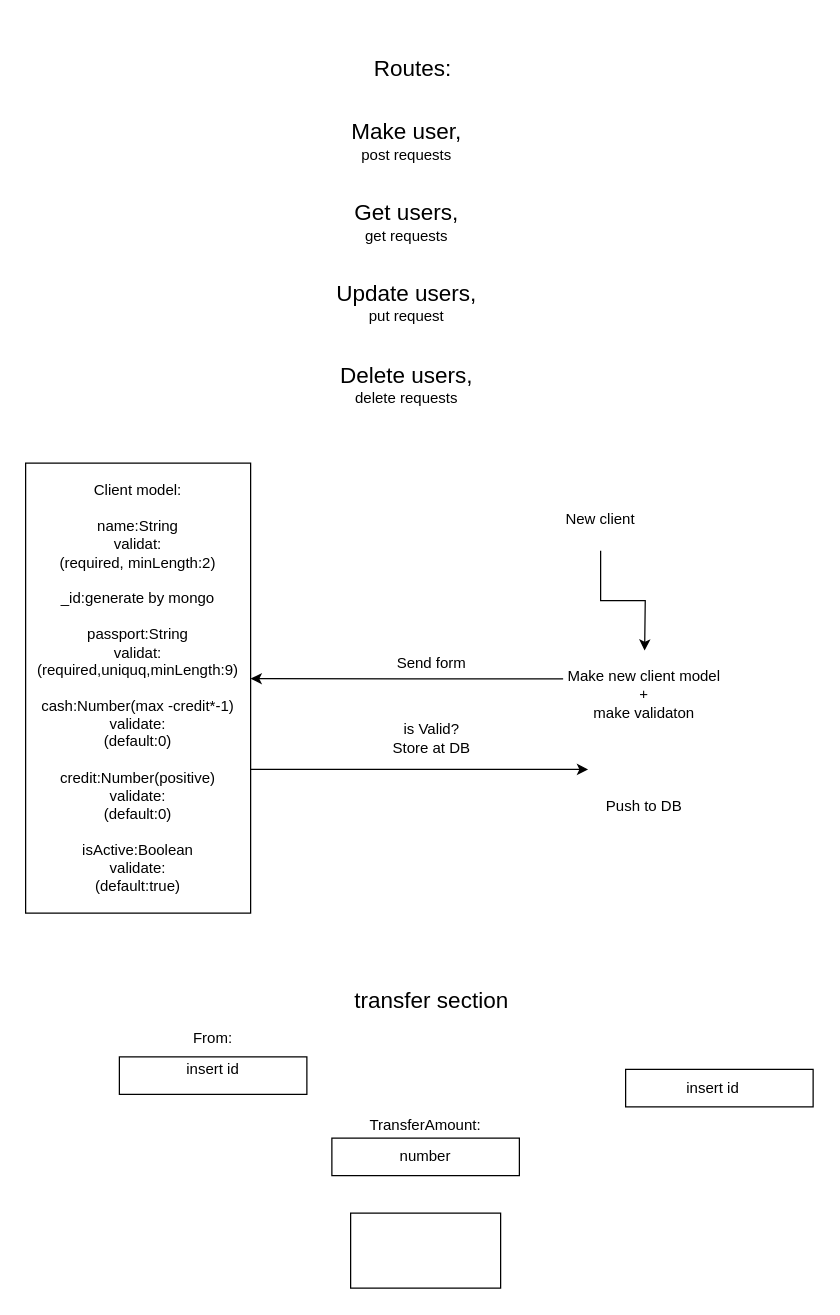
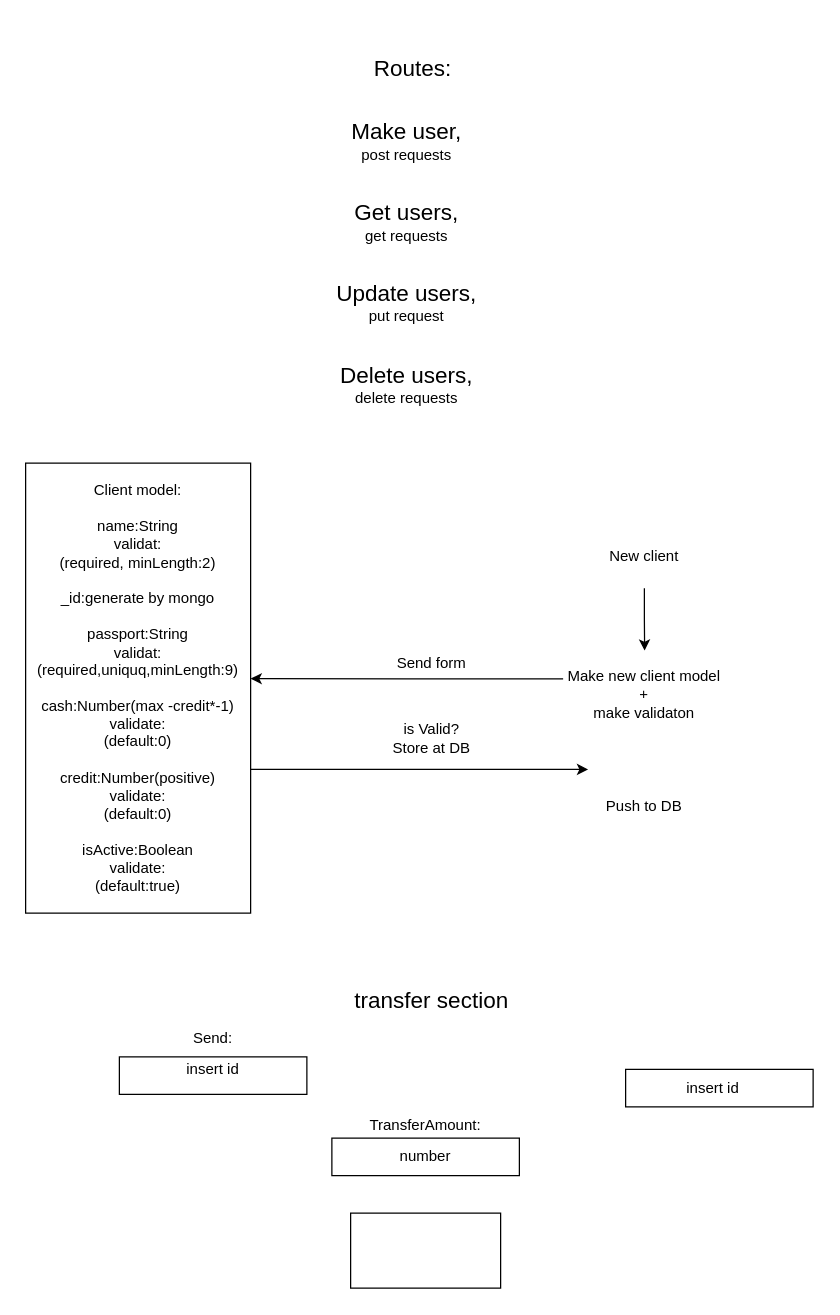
node "New client": moved (601, 519) -> (644, 557)
node "From:": label "From:" -> "Send:"
